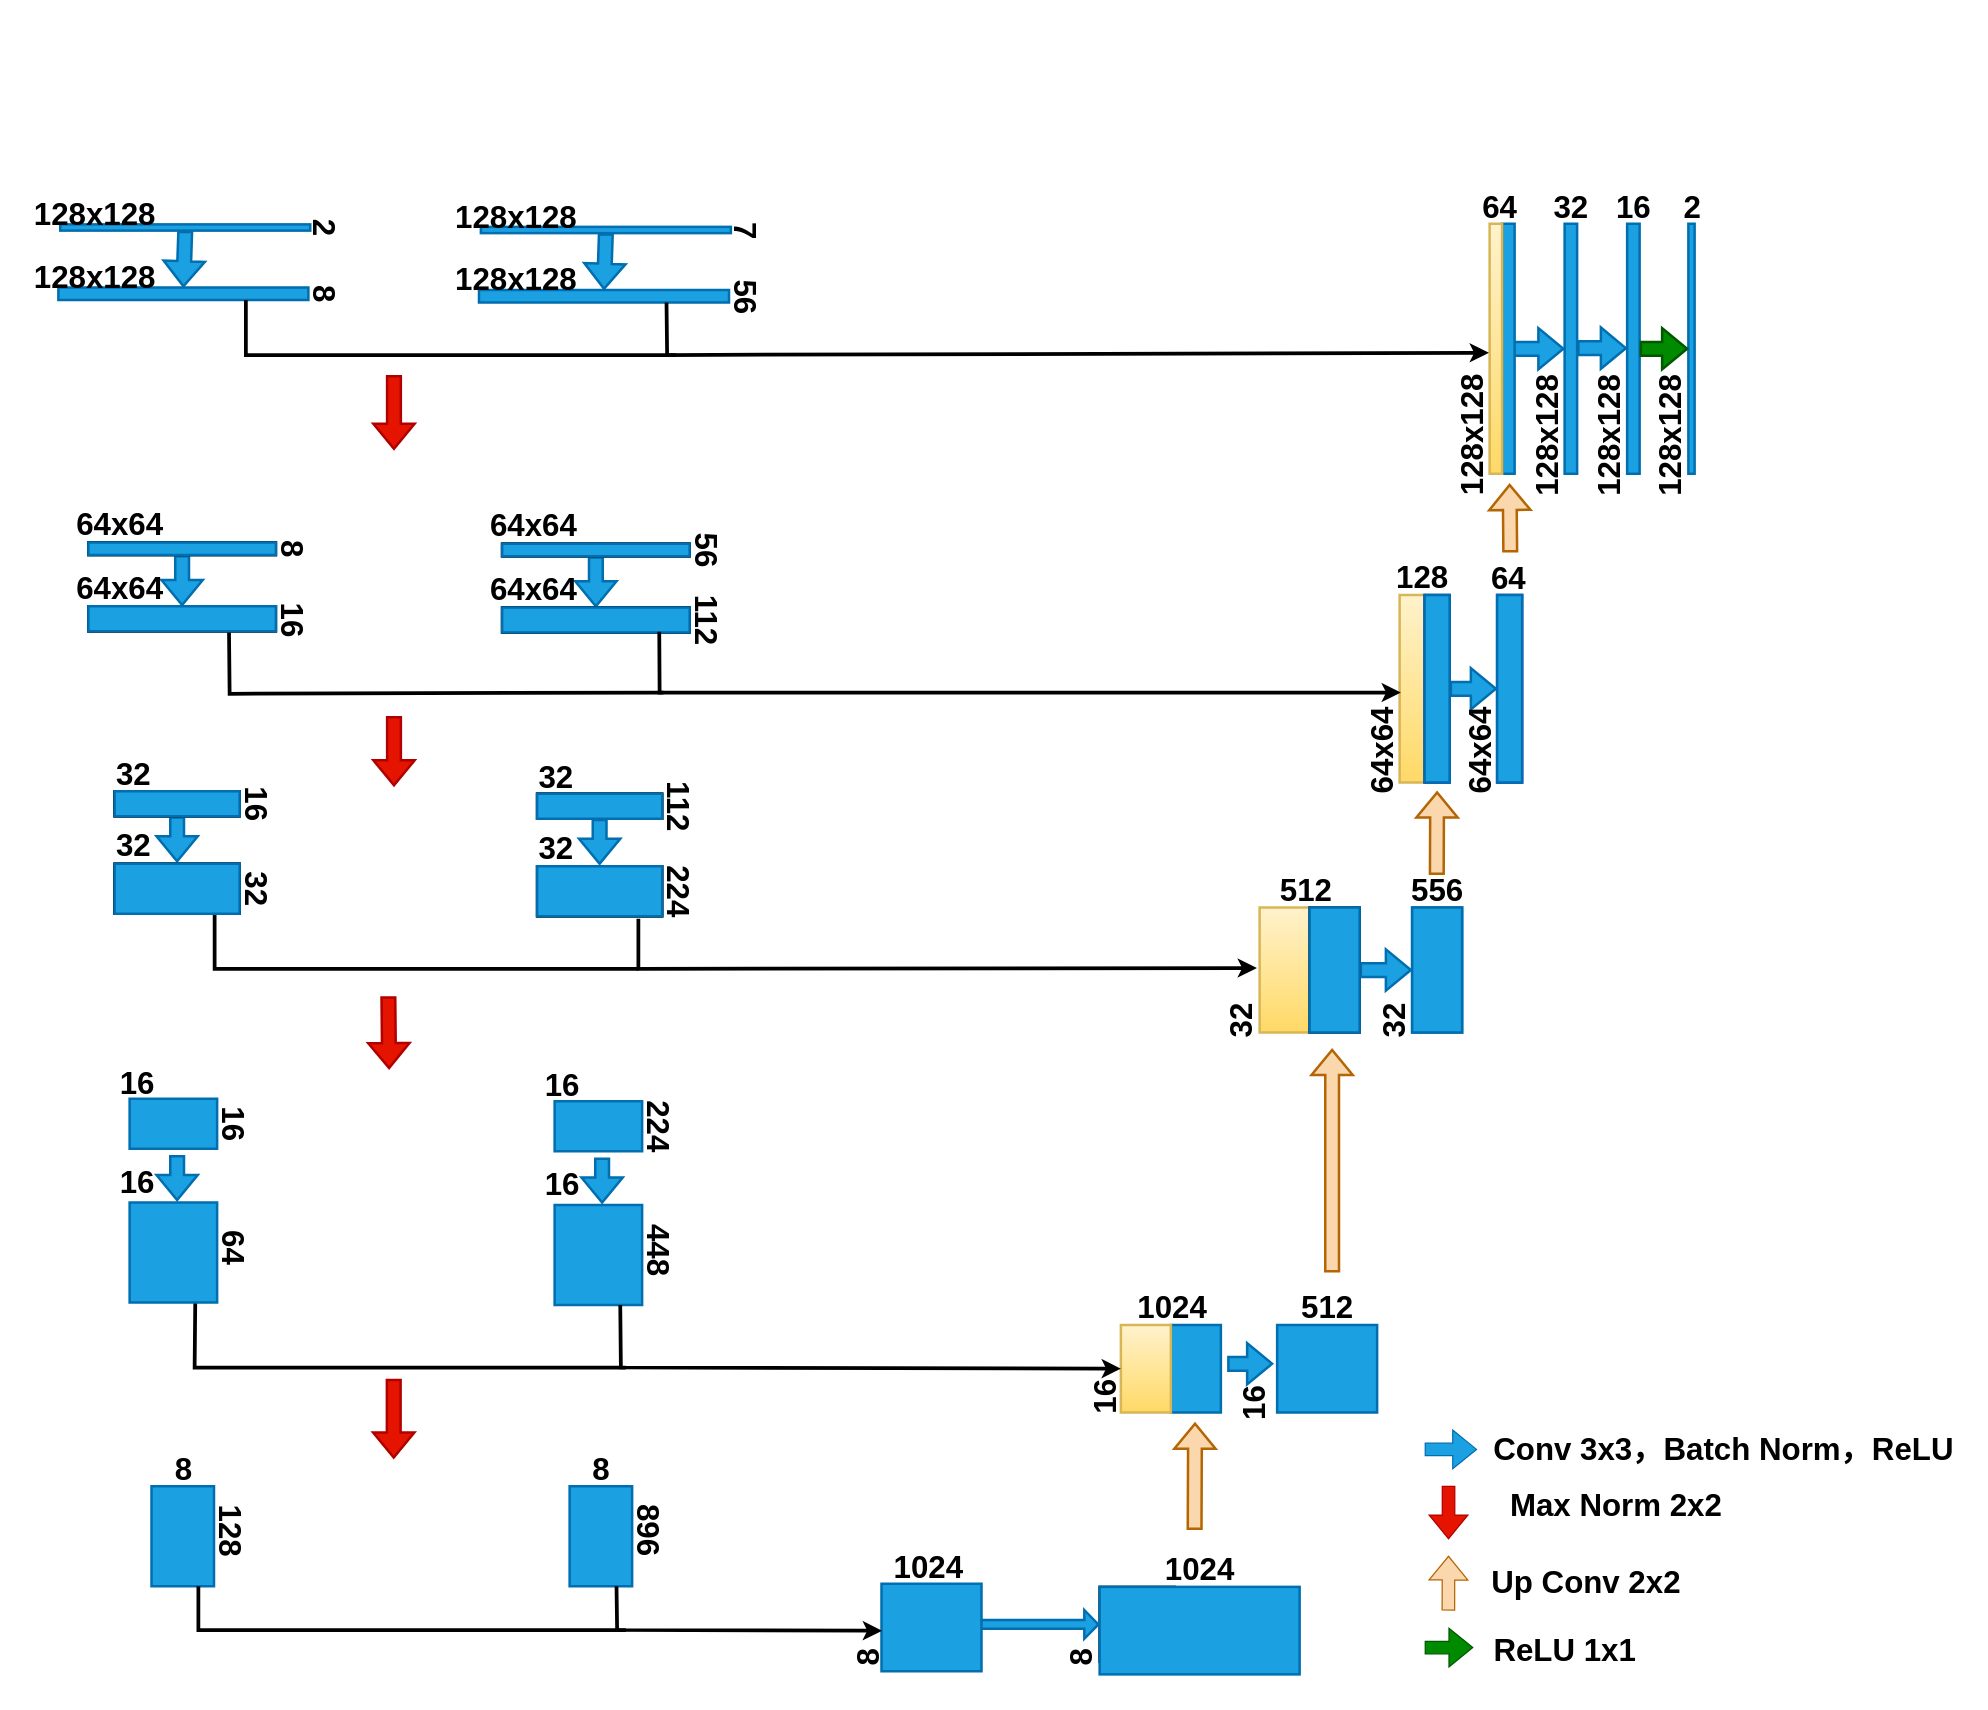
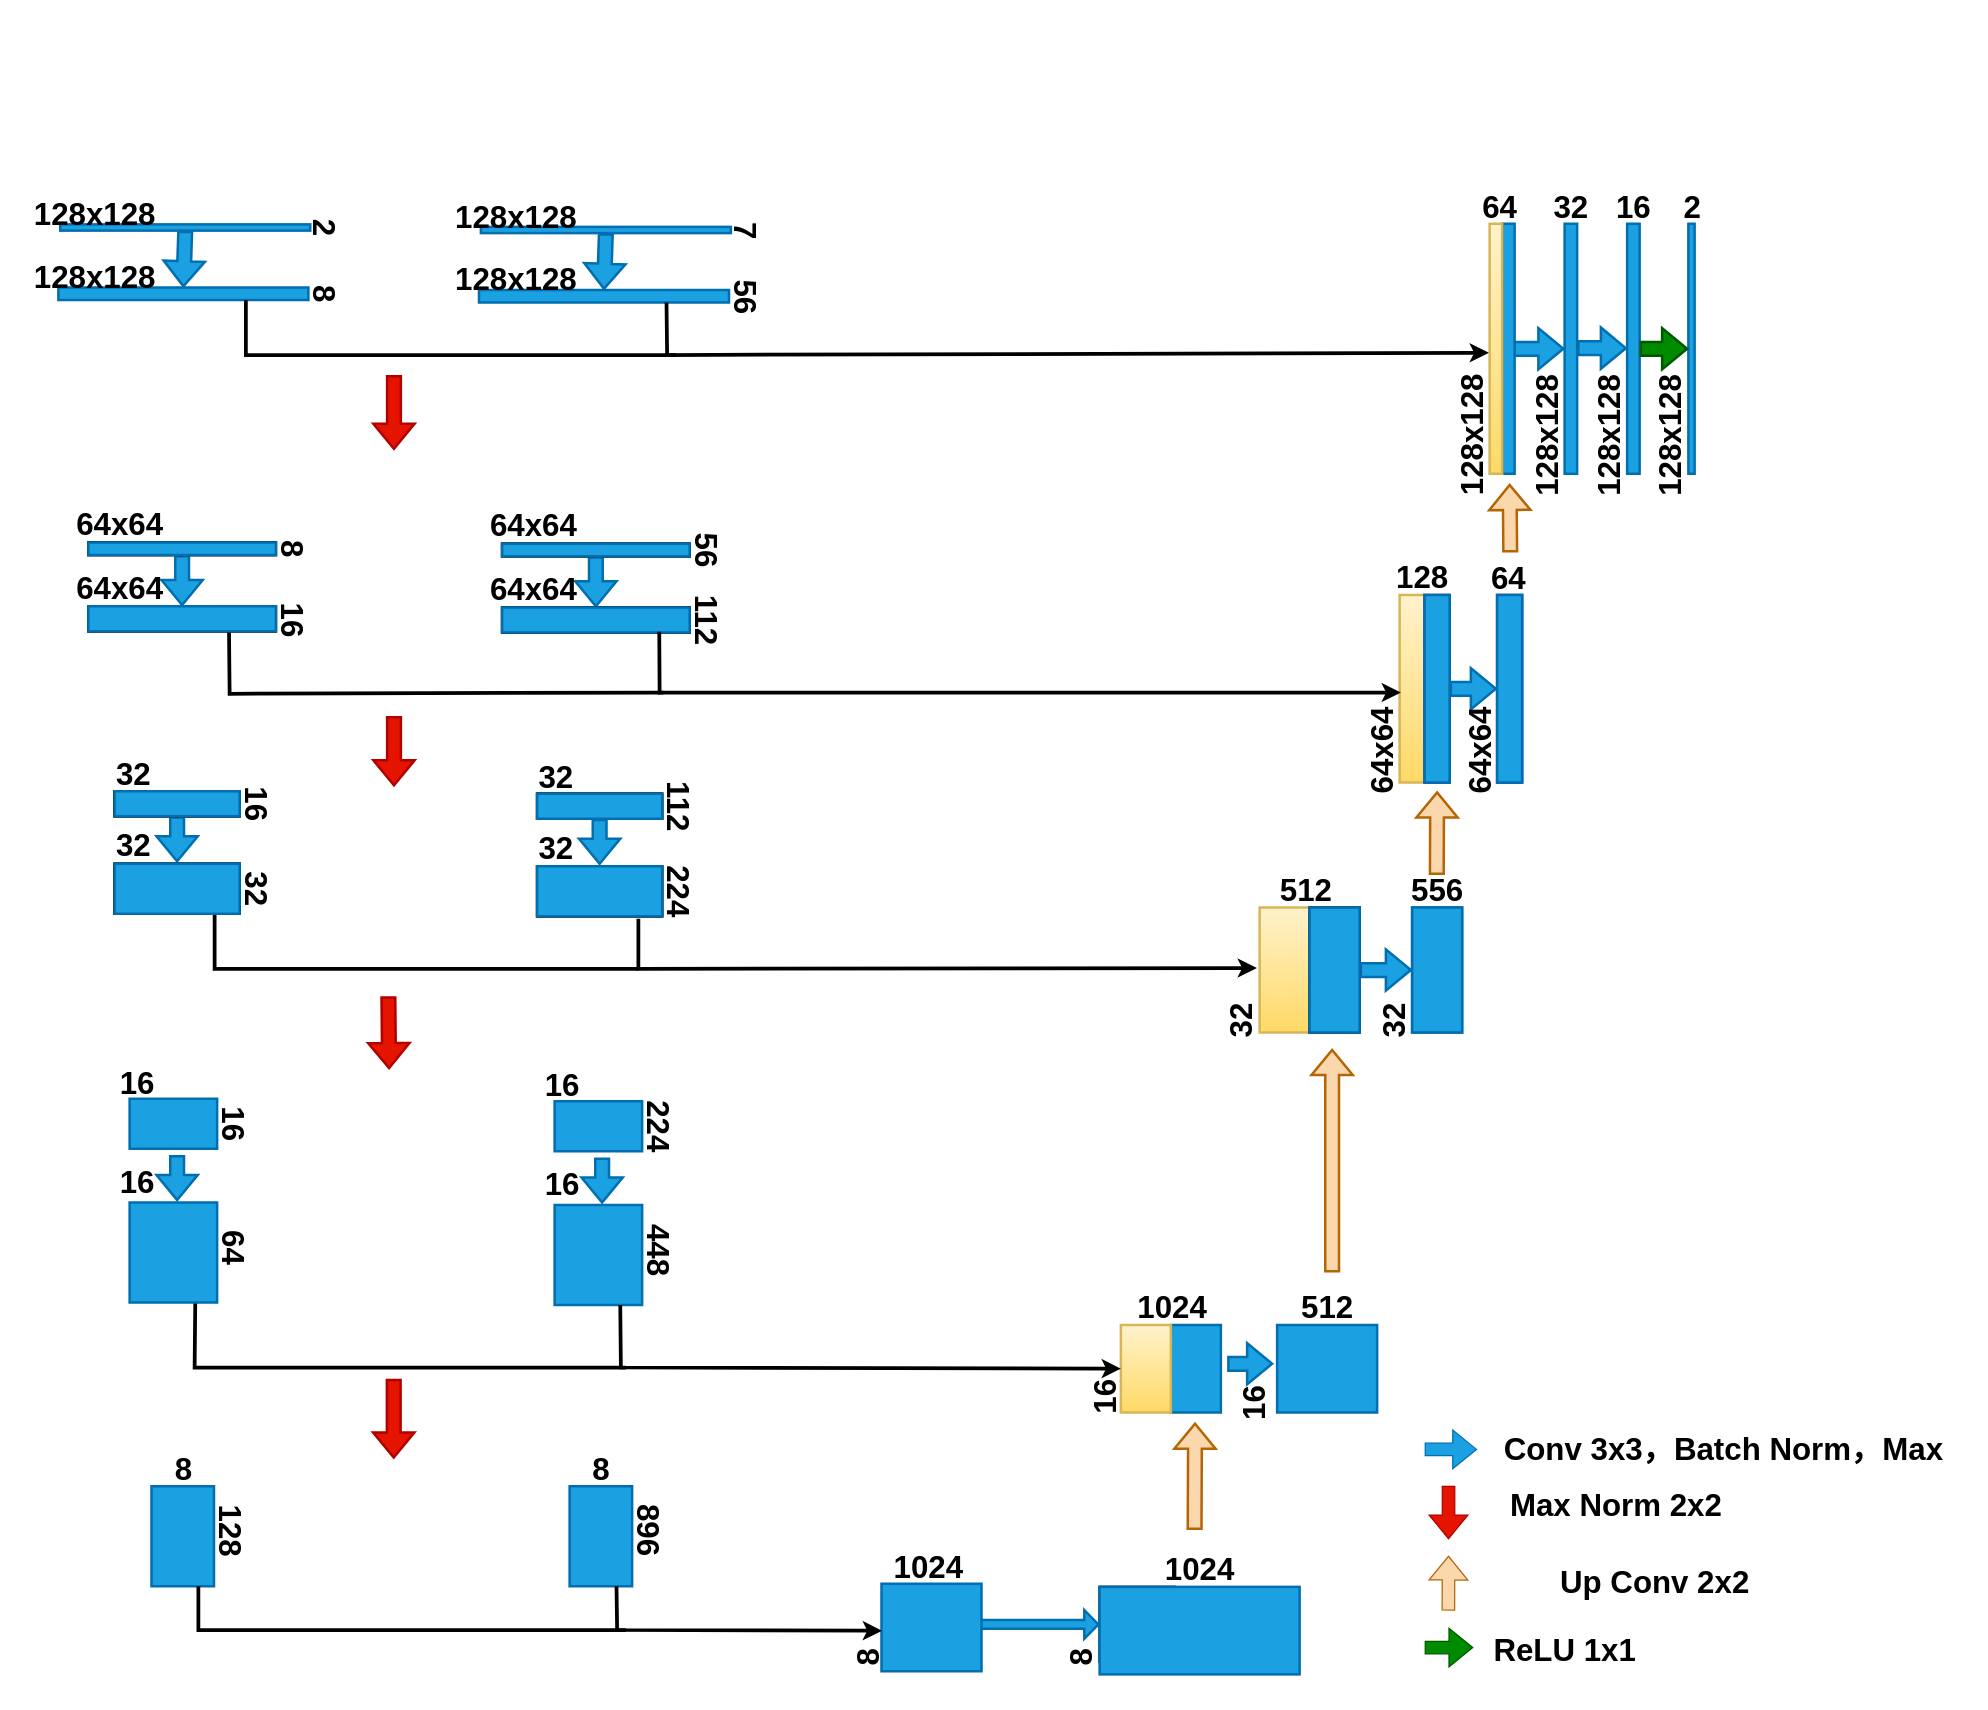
node "Conv 3x3，Batch Norm，ReLU": label "Conv 3x3，Batch Norm，ReLU" -> "Conv 3x3，Batch Norm，Max"
node "Up Conv 2x2": moved (1586, 1581) -> (1654, 1581)
